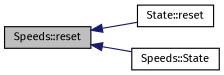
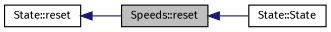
edge "State::reset" -> "Speeds::reset": reversed
node "Speeds::State": label "Speeds::State" -> "State::State"
